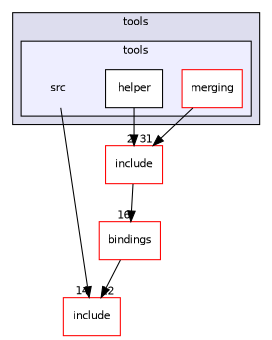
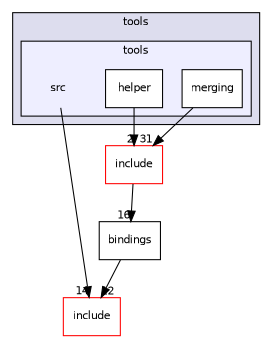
node "merging": color red -> black
node "bindings": color red -> black
